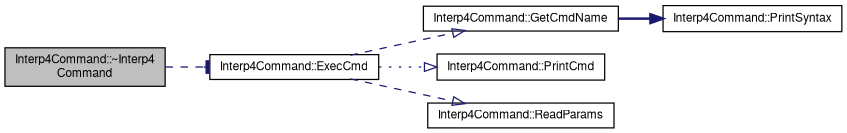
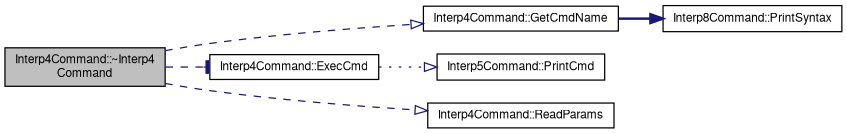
node "Interp4Command::PrintSyntax": label "Interp4Command::PrintSyntax" -> "Interp8Command::PrintSyntax"
edge "Interp4Command::ExecCmd" -> "Interp4Command::GetCmdName": now "Interp4Command::~Interp4 Command" -> "Interp4Command::GetCmdName"
node "Interp4Command::PrintCmd": label "Interp4Command::PrintCmd" -> "Interp5Command::PrintCmd"
edge "Interp4Command::ExecCmd" -> "Interp4Command::ReadParams": now "Interp4Command::~Interp4 Command" -> "Interp4Command::ReadParams"
